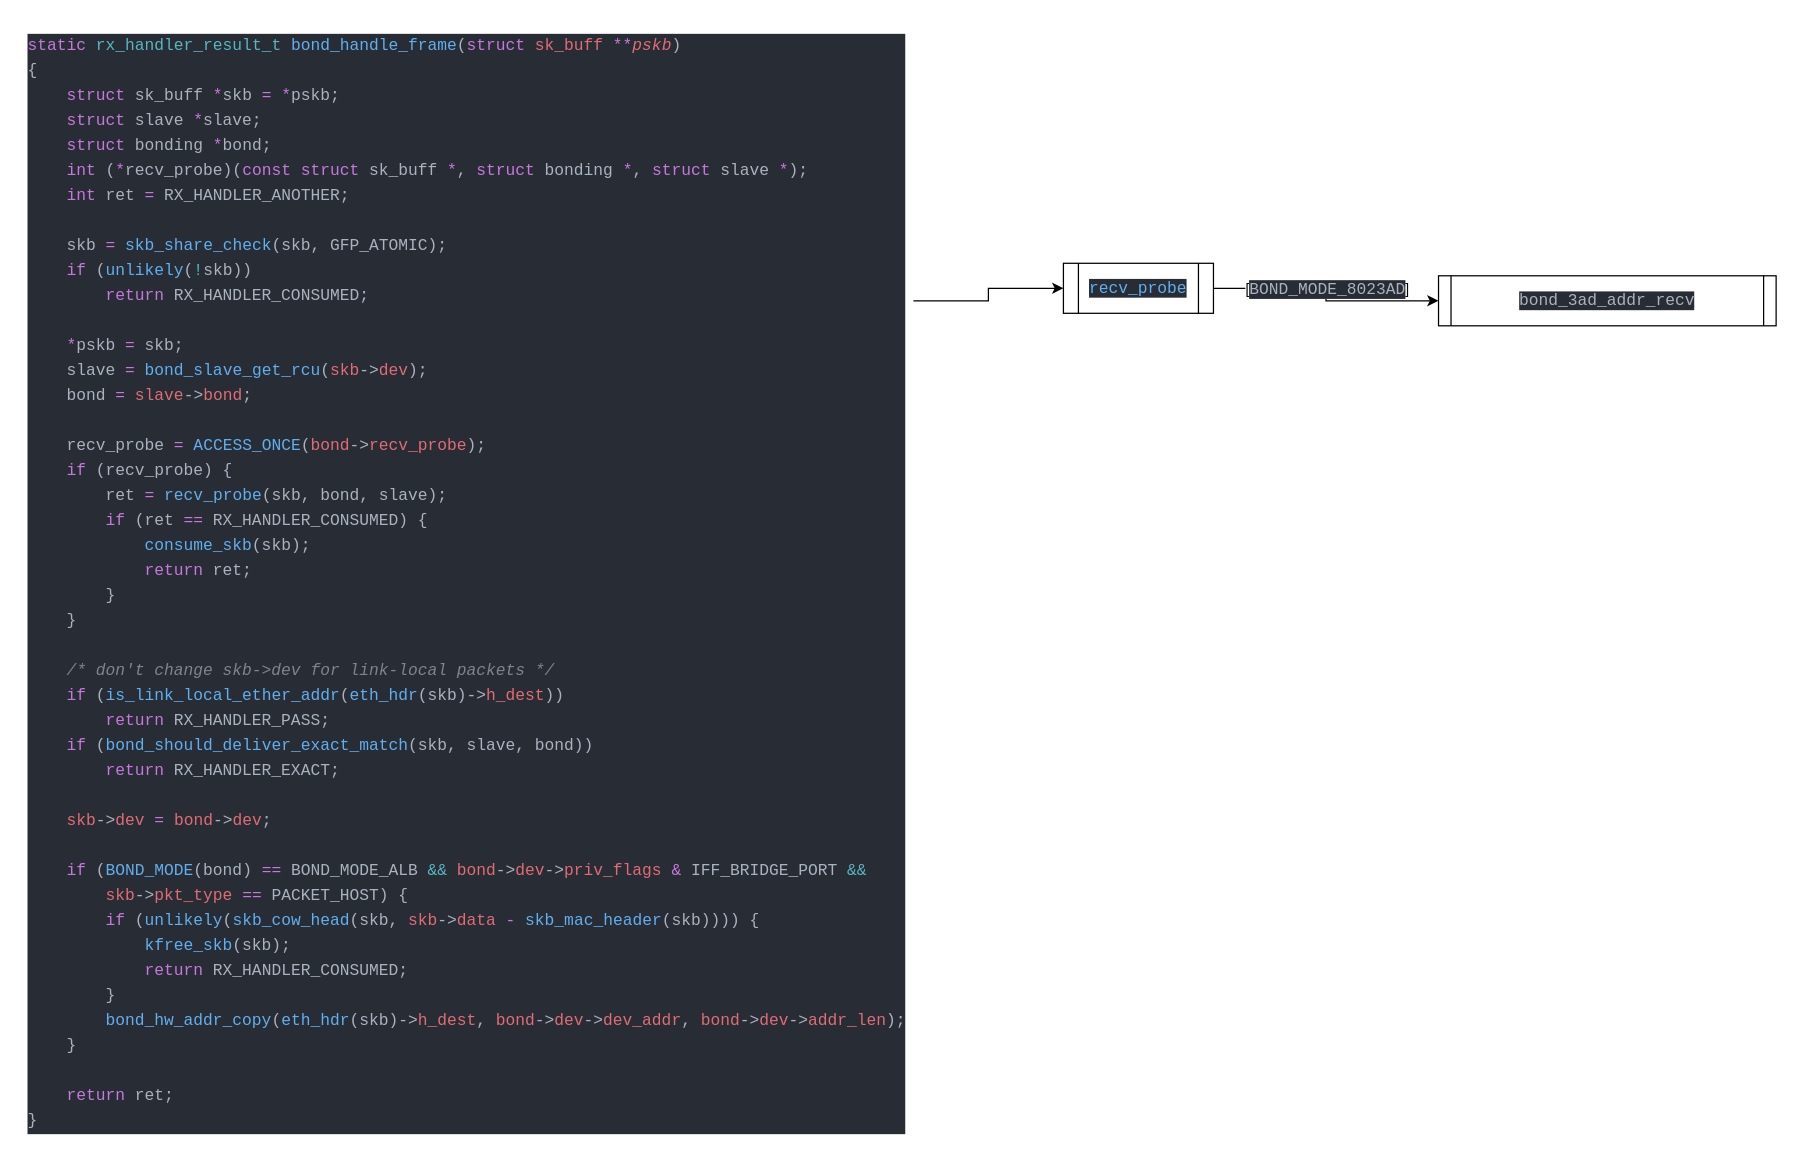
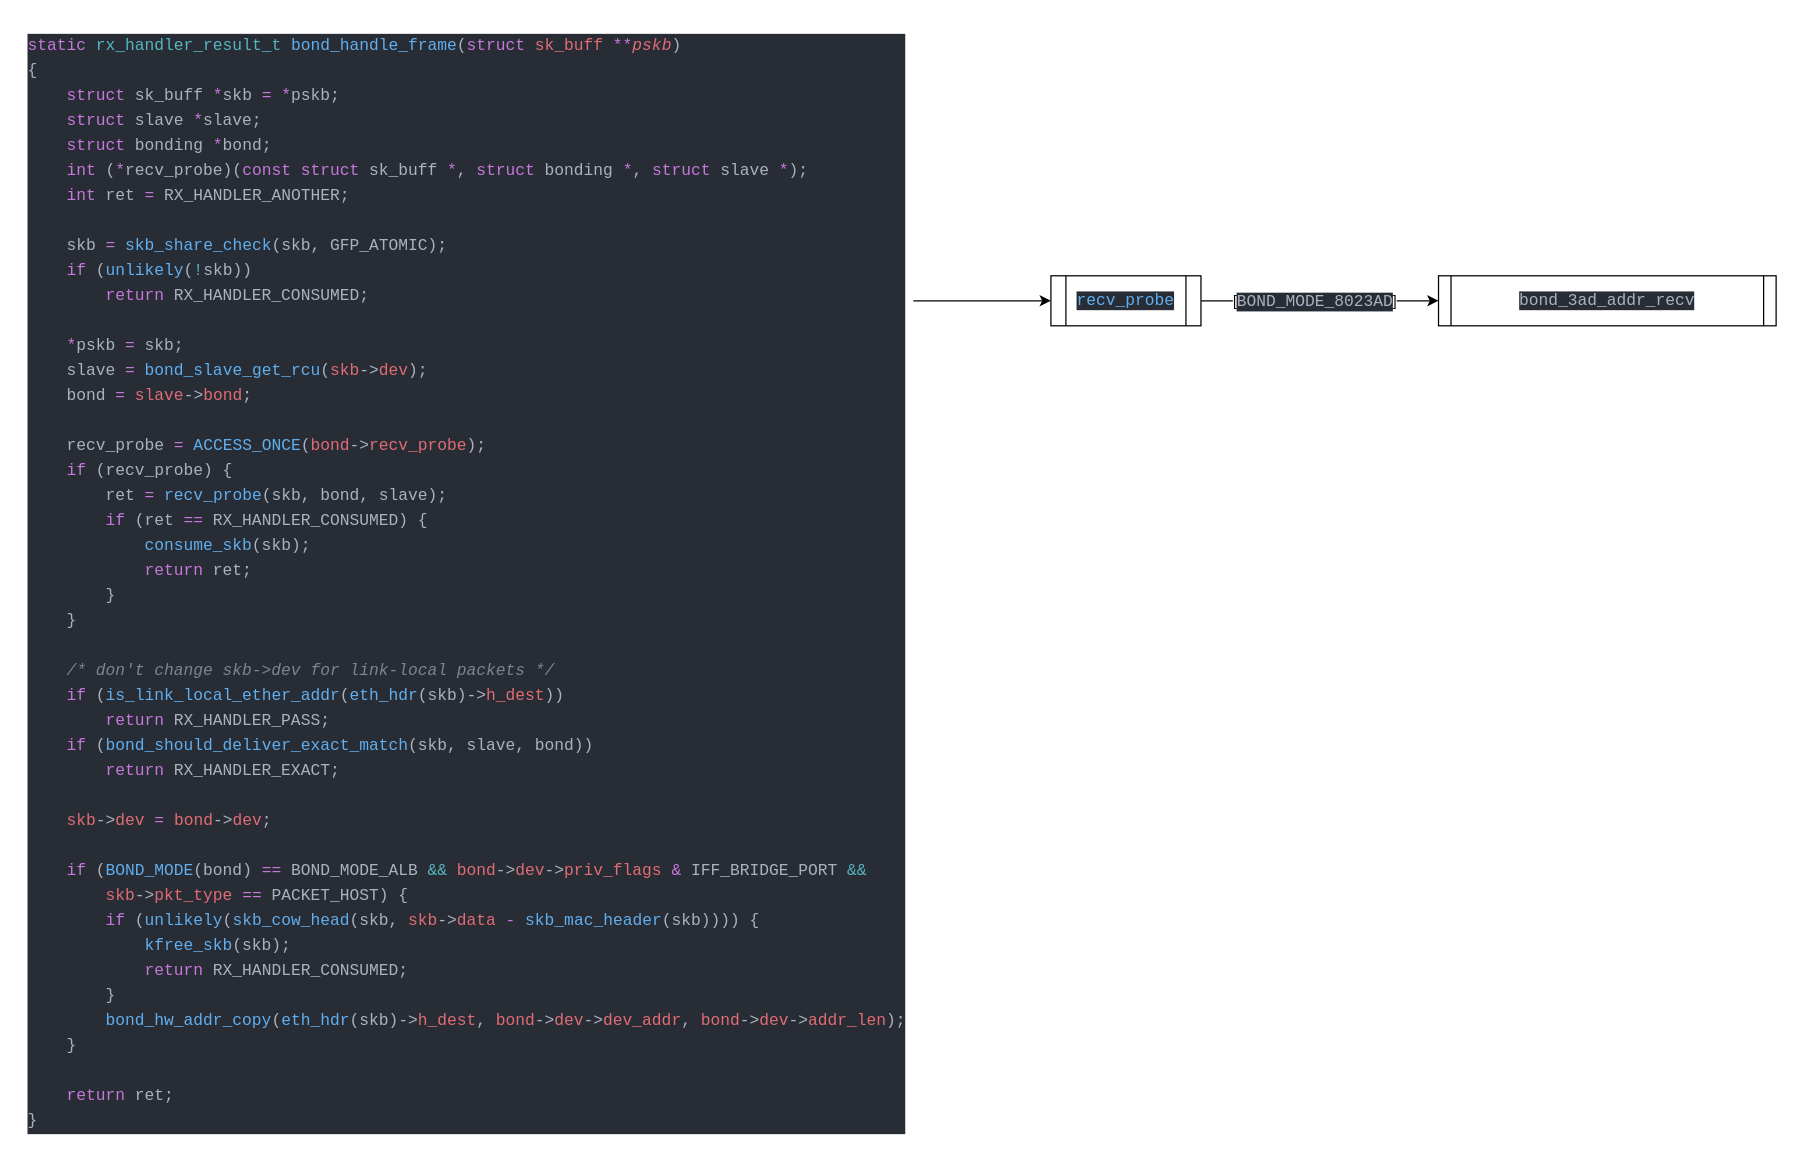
node "recv_probe": moved (1138, 288) -> (1126, 301)
